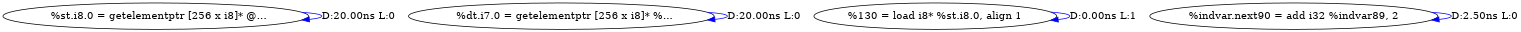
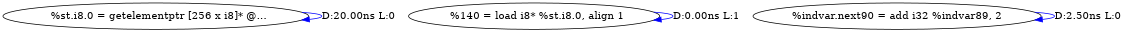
node "%dt.i7.0 = getelementptr [256 x i8]* %...": removed
node "%130 = load i8* %st.i8.0, align 1": label "%130 = load i8* %st.i8.0, align 1" -> "%140 = load i8* %st.i8.0, align 1"
